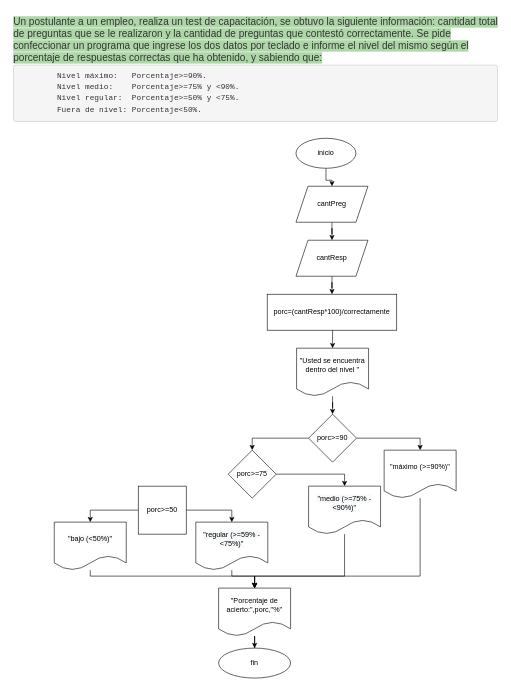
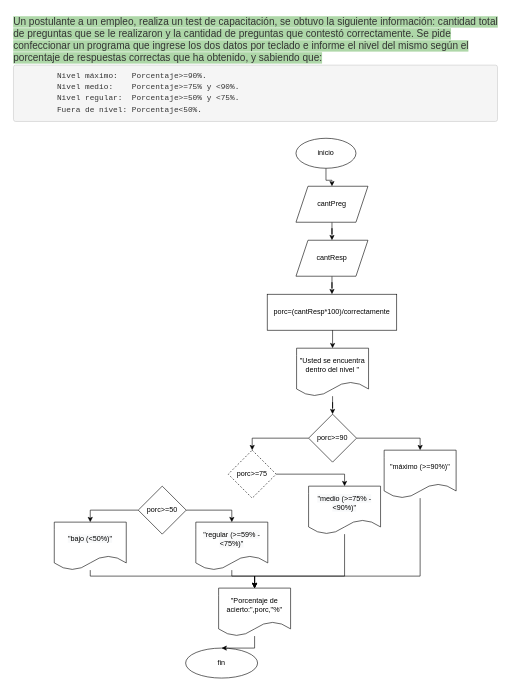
node "porc>=75": style solid -> dashed
node "porc>=50": shape rectangle -> diamond
node "fin": moved (255, 663) -> (222, 663)
